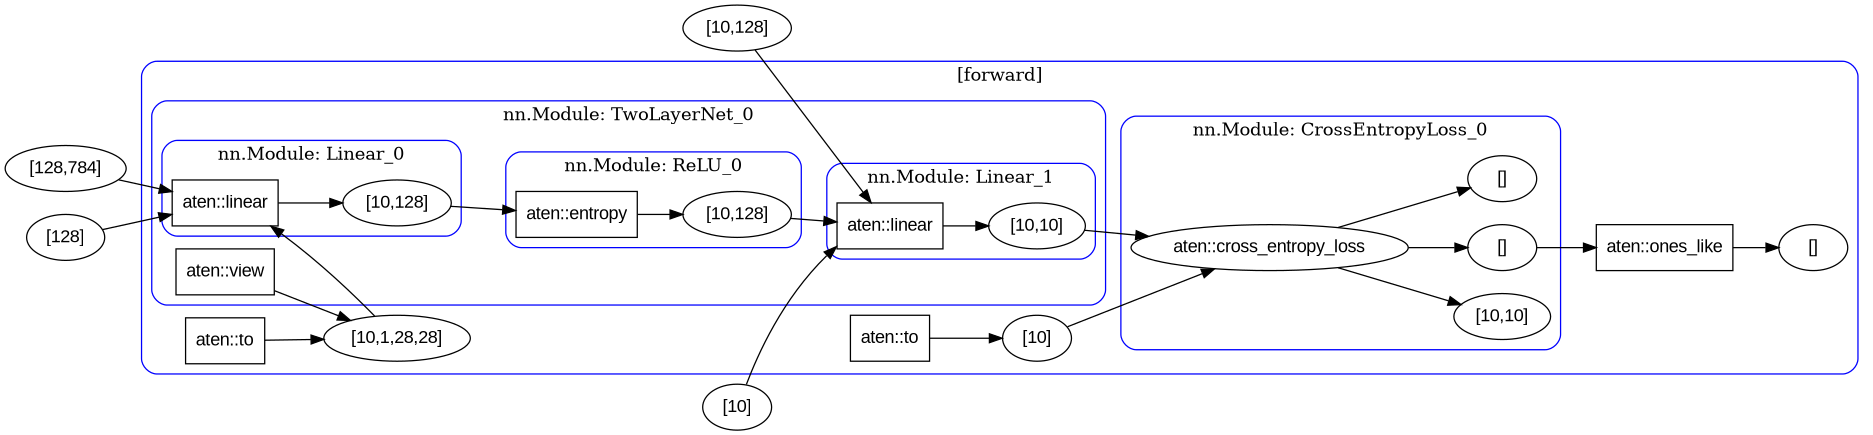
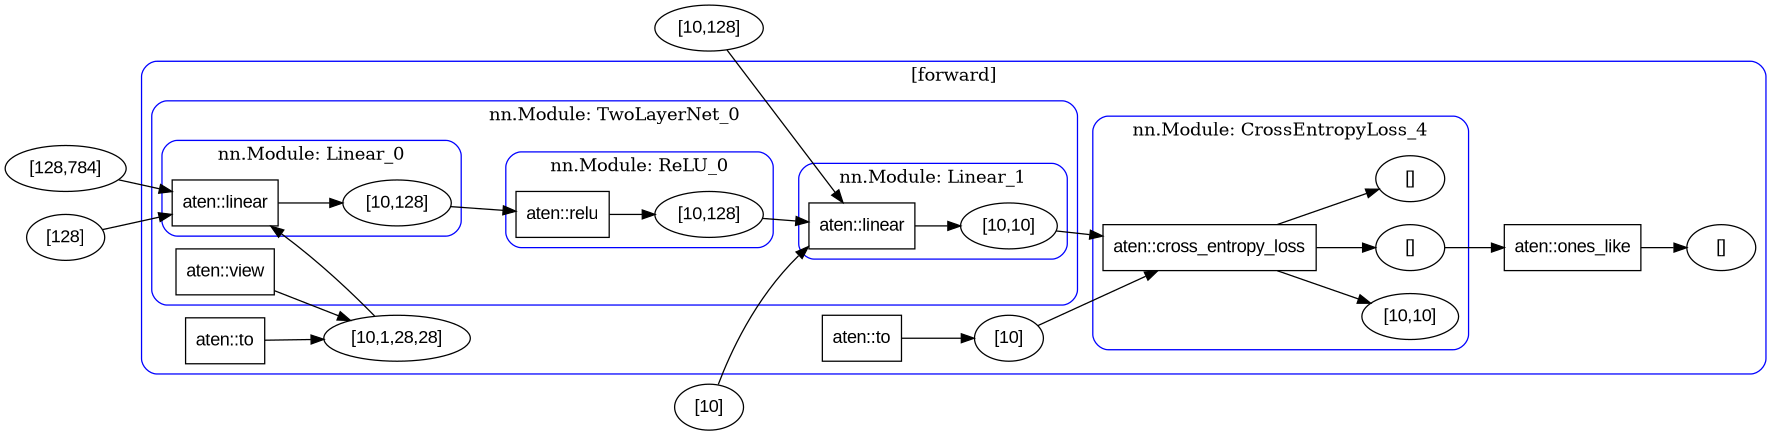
cluster "nn.Module: CrossEntropyLoss_0": label "nn.Module: CrossEntropyLoss_0" -> "nn.Module: CrossEntropyLoss_4"
node "aten::entropy": label "aten::entropy" -> "aten::relu"
node "aten::cross_entropy_loss": shape ellipse -> box
